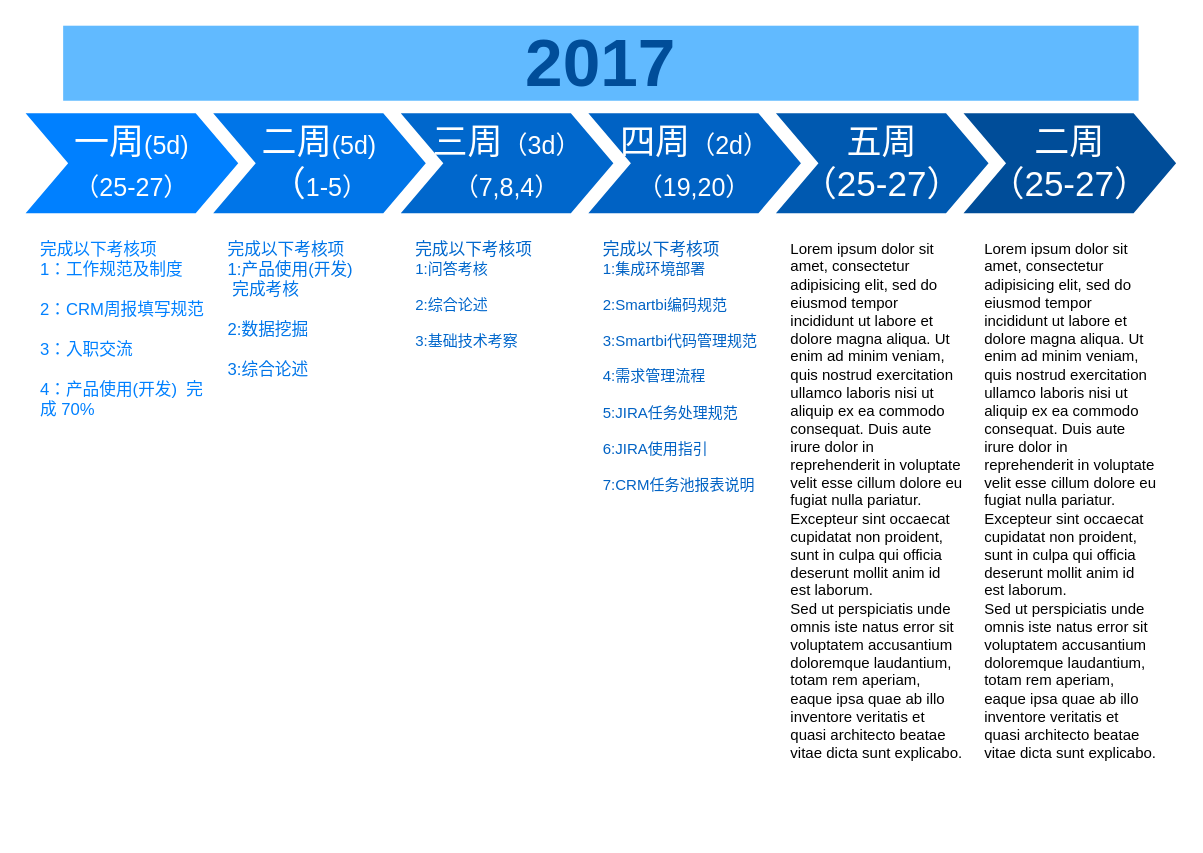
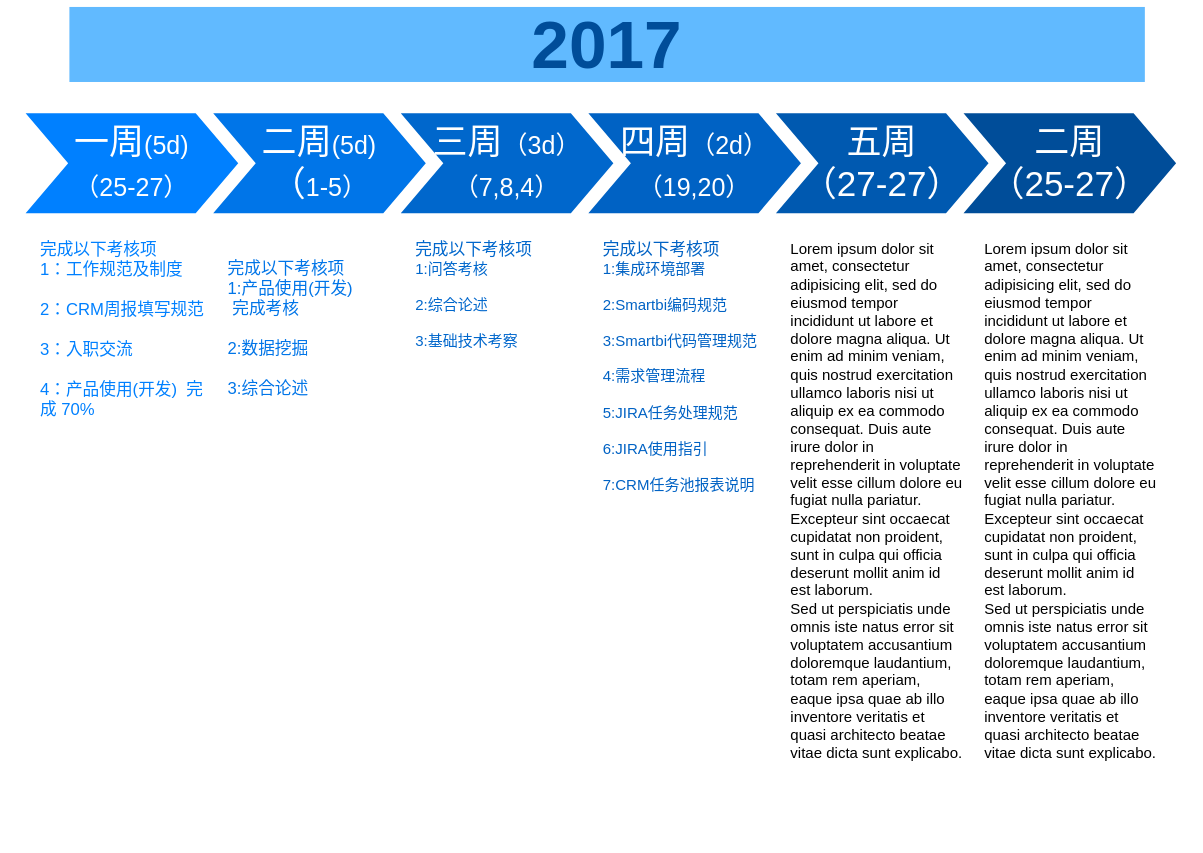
node "2017": moved (601, 63) -> (607, 44)
node "五周 （25-27）": label "五周 （25-27）" -> "五周 （27-27）"
node "完成以下考核项 1:产品使用(开发) 完成考核 2:数据挖掘 3:综合论述": moved (313, 532) -> (313, 551)
